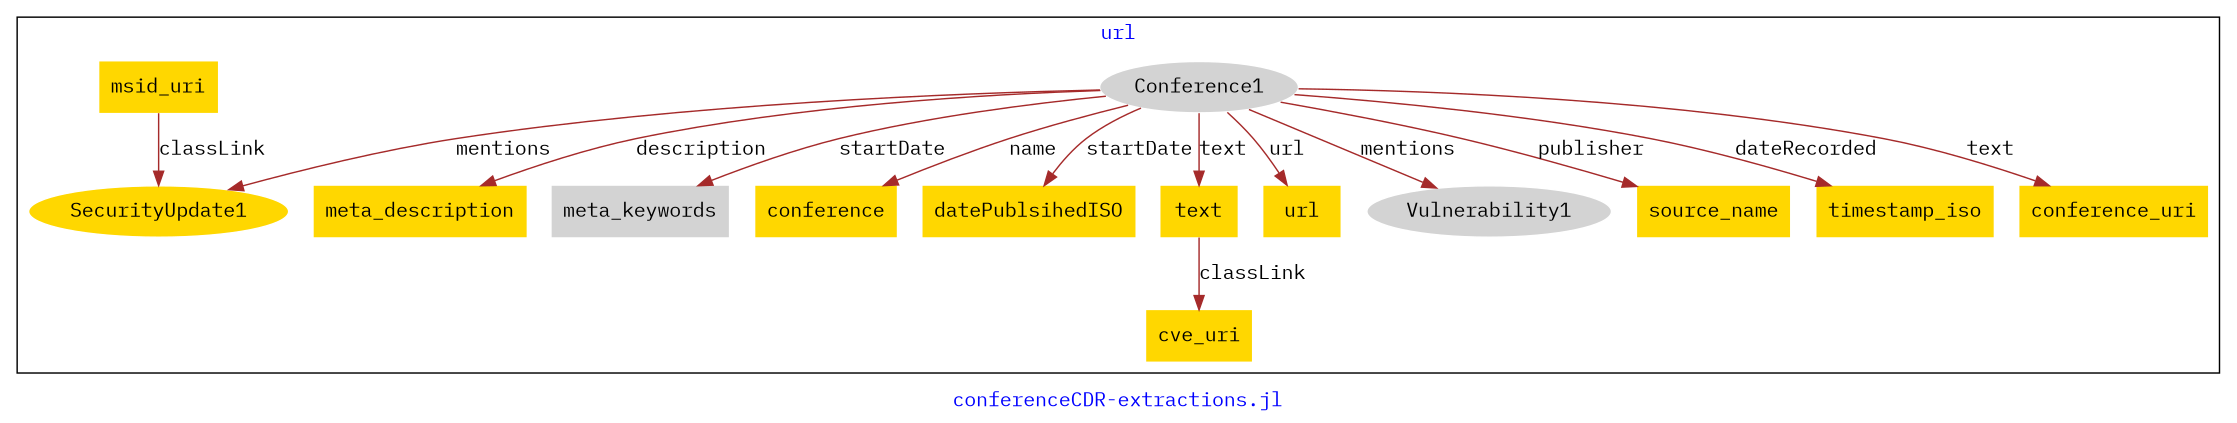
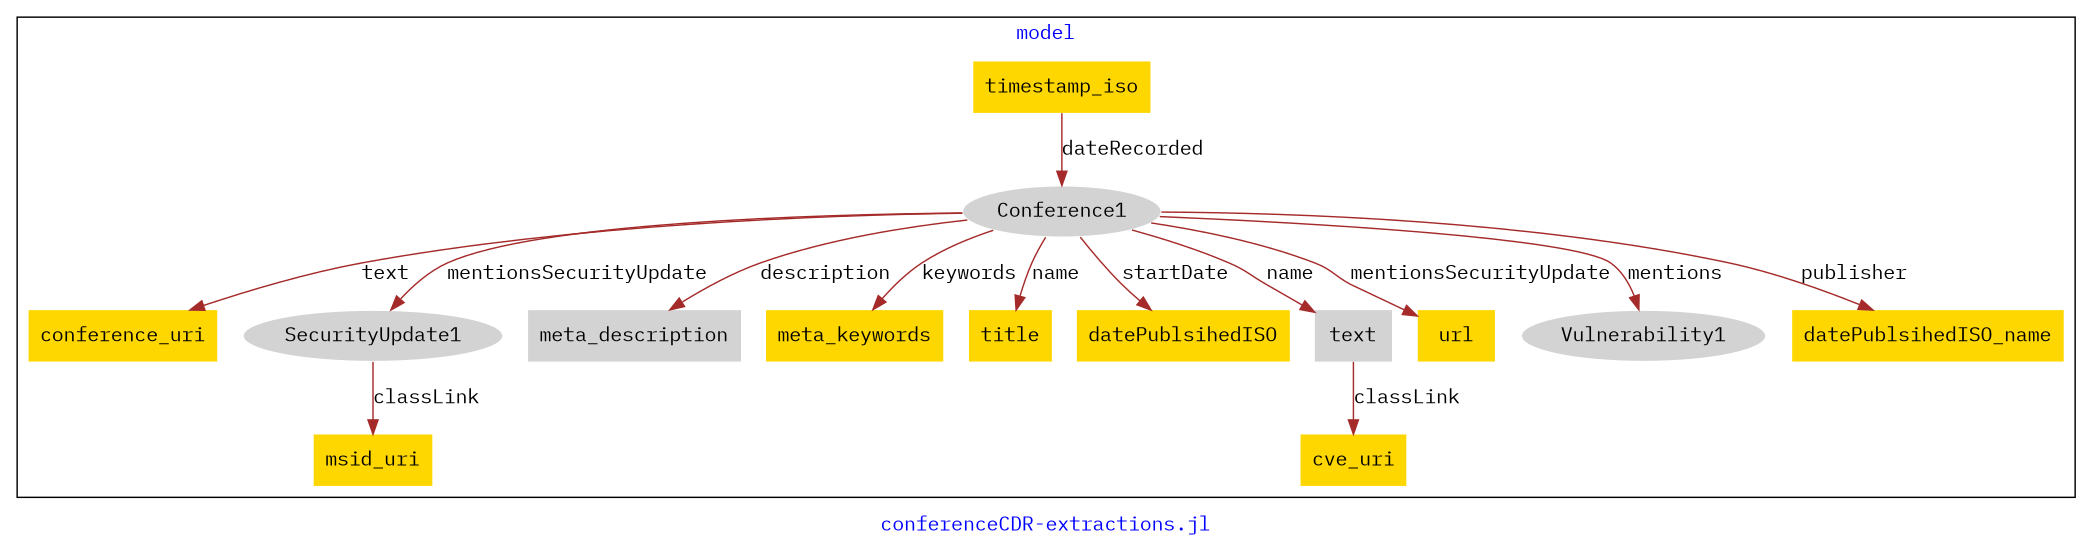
cluster "url": label "url" -> "model"
edge "Conference1" -> "timestamp_iso": reversed
edge "msid_uri" -> "SecurityUpdate1": reversed
edge "Conference1" -> "SecurityUpdate1": label "mentions" -> "mentionsSecurityUpdate"
edge "Conference1" -> "meta_keywords": label "startDate" -> "keywords"
edge "Conference1" -> "text": label "text" -> "name"
edge "Conference1" -> "url": label "url" -> "mentionsSecurityUpdate"
node "SecurityUpdate1": fillcolor gold -> lightgray
node "meta_description": fillcolor gold -> lightgray
node "meta_keywords": fillcolor lightgray -> gold
node "conference": label "conference" -> "title"
node "text": fillcolor gold -> lightgray
node "source_name": label "source_name" -> "datePublsihedISO_name"
